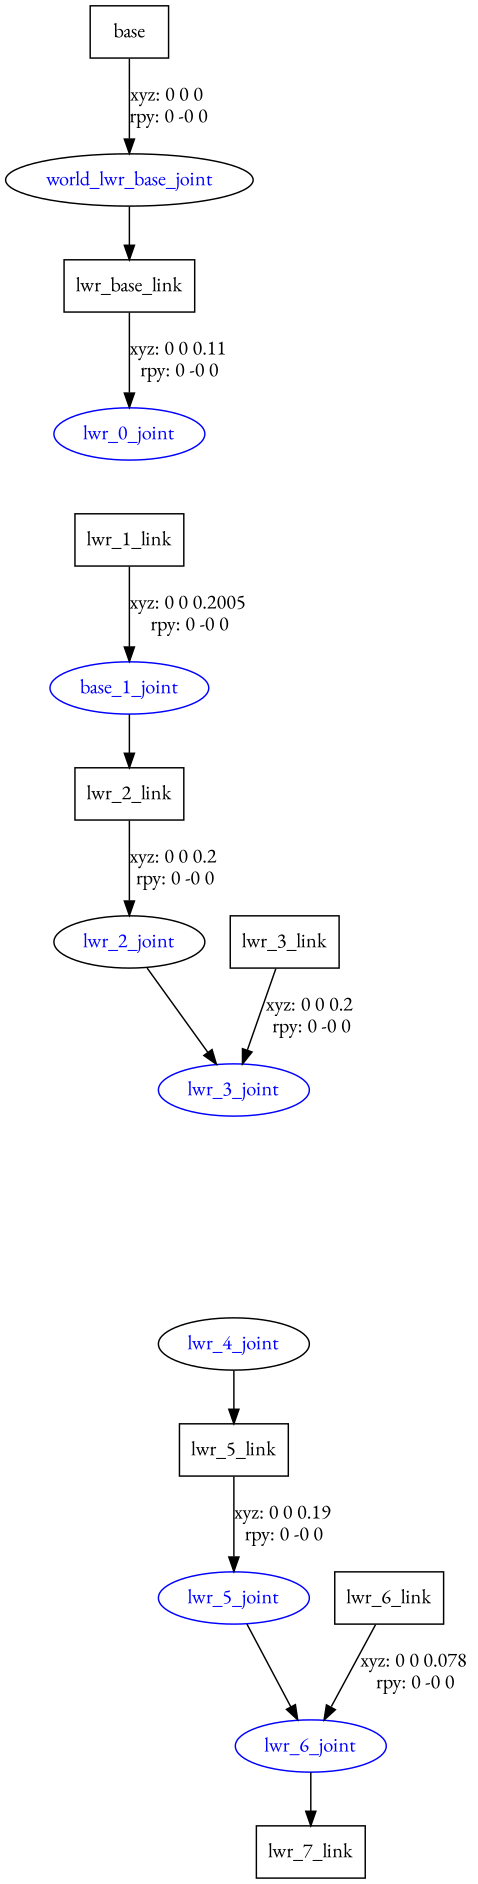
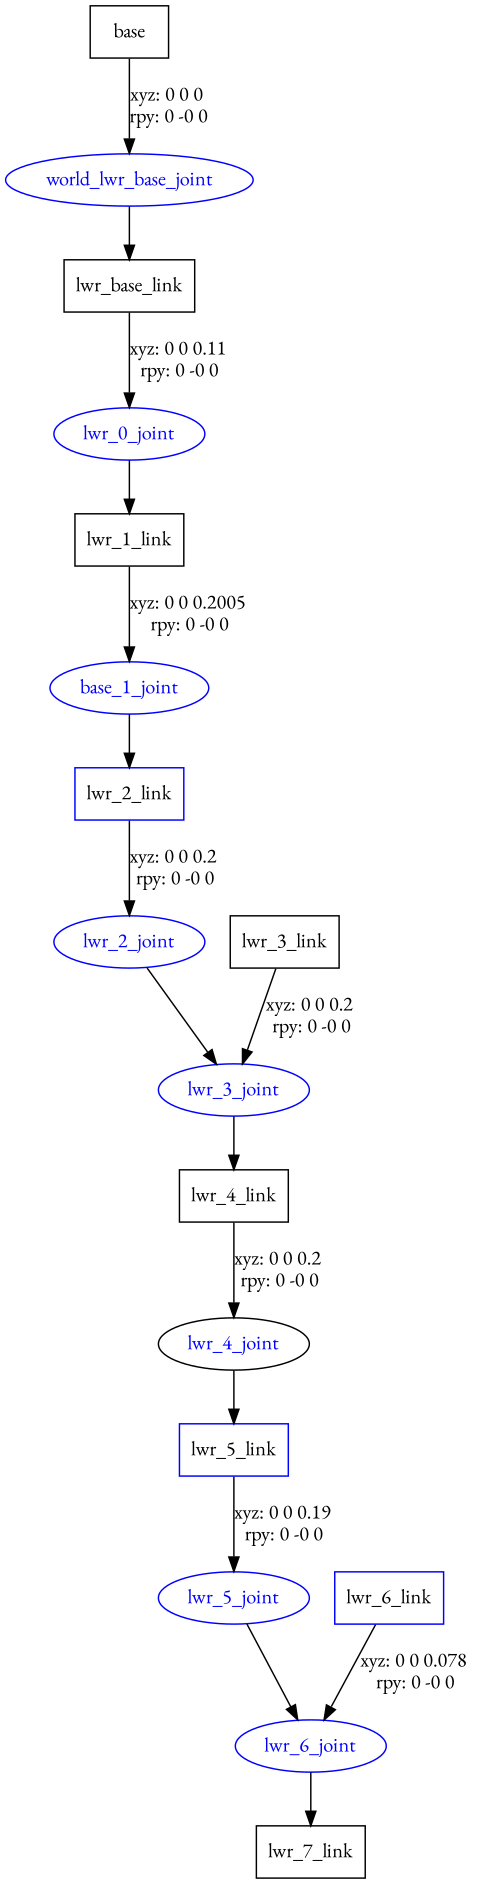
node "world_lwr_base_joint": color black -> blue
edge "lwr_0_joint" -> "lwr_1_link": added
node "lwr_2_link": color black -> blue
node "lwr_2_joint": color black -> blue
node "lwr_4_link": added
node "lwr_5_link": color black -> blue
node "lwr_6_link": color black -> blue
